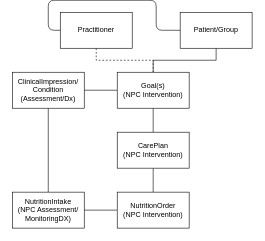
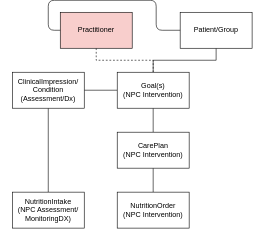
node "Practitioner": fillcolor #ffffff -> #f8cecc
edge "NutritionIntake (NPC Assessment/ MonitoringDX)" -- "NutritionOrder (NPC Intervention)": removed
